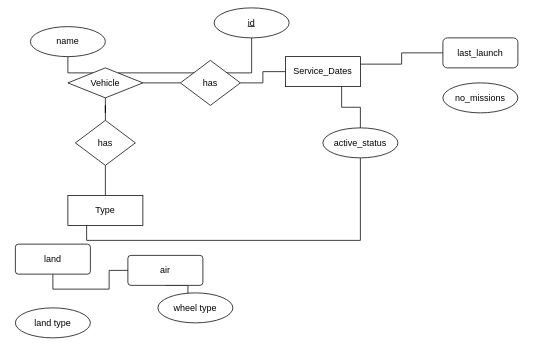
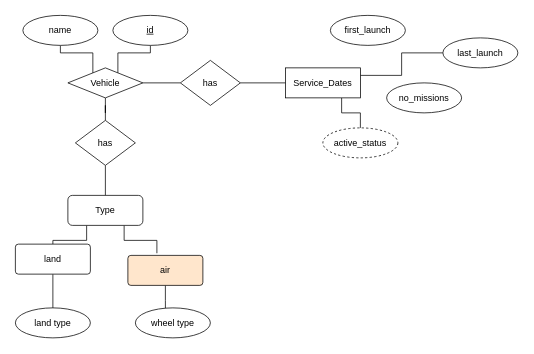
node "id": moved (252, 23) -> (150, 30)
node "first_launch": added
node "name": moved (68, 42) -> (60, 30)
node "last_launch": shape rounded rectangle -> ellipse
node "Service_Dates": moved (323, 72) -> (323, 83)
node "no_missions": moved (480, 98) -> (424, 98)
node "active_status": style solid -> dashed
node "Type": shape rectangle -> rounded rectangle
edge "Type" -- "air": added
edge "active_status" -- "Type": now "land" -- "Type"
node "air": fillcolor #ffffff -> #ffe6cc
edge "land" -- "air": now "land" -- "land type"
node "wheel type": moved (195, 308) -> (173, 323)
